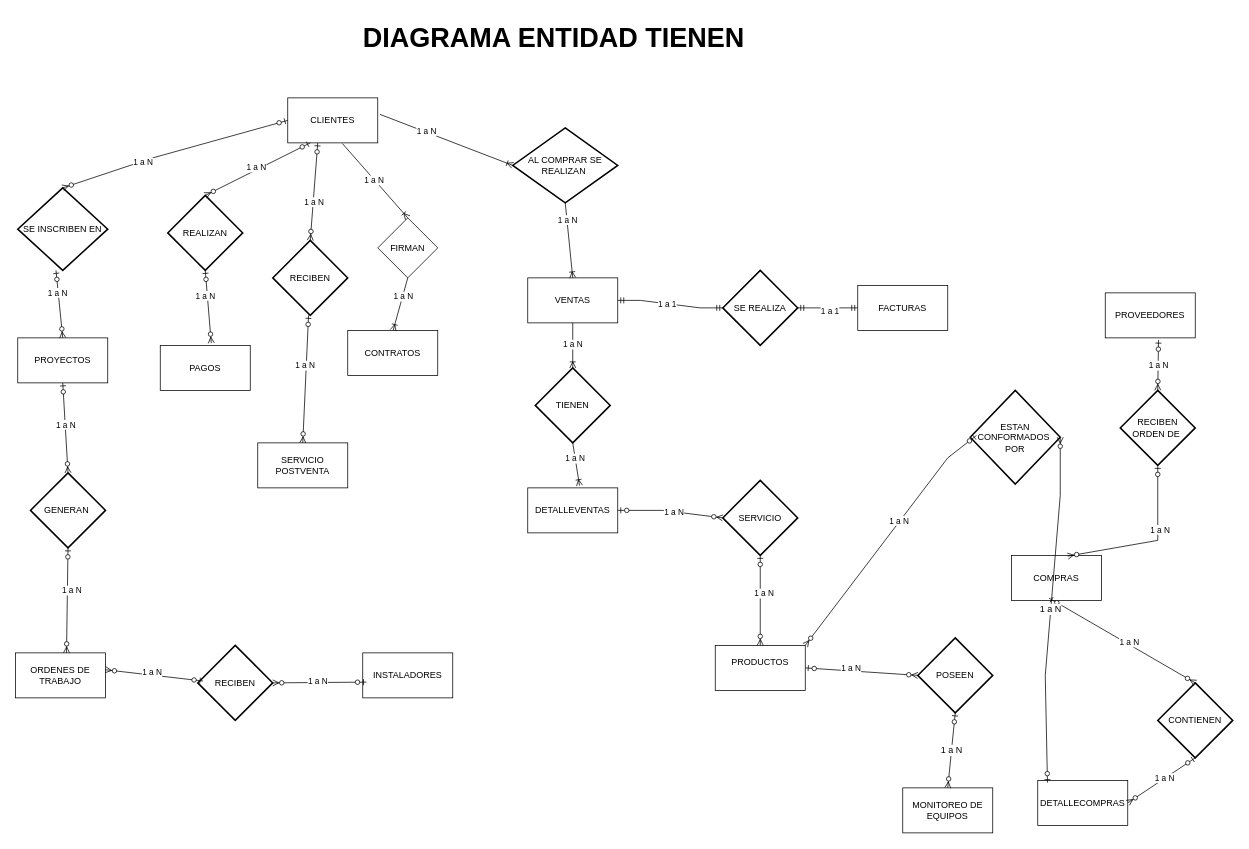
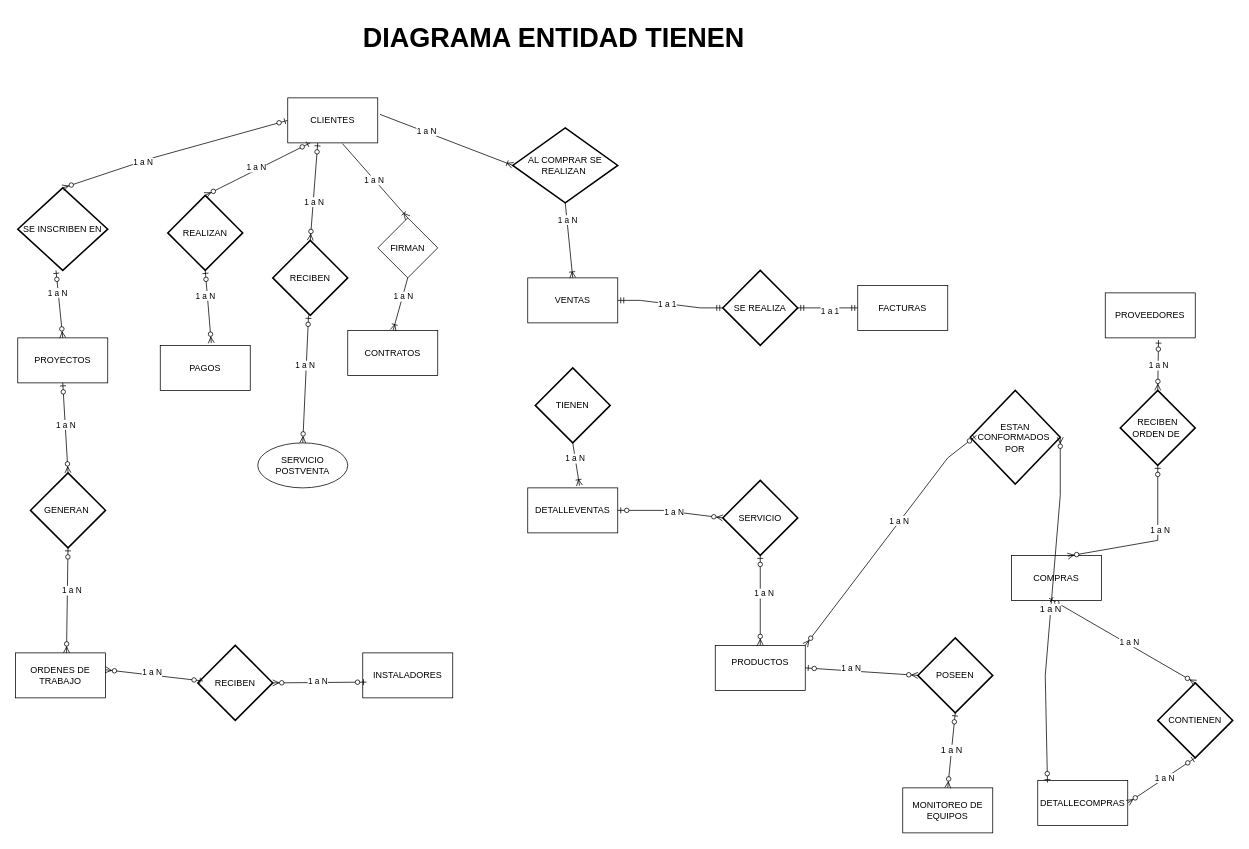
edge "VENTAS" -> "TIENEN": removed, label "1 a N"
node "SERVICIO POSTVENTA": shape rectangle -> ellipse
